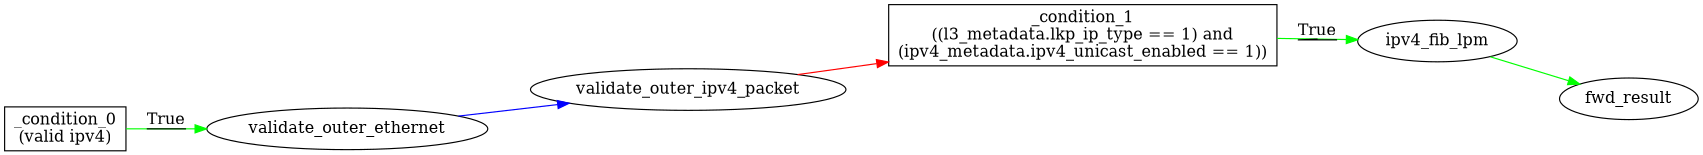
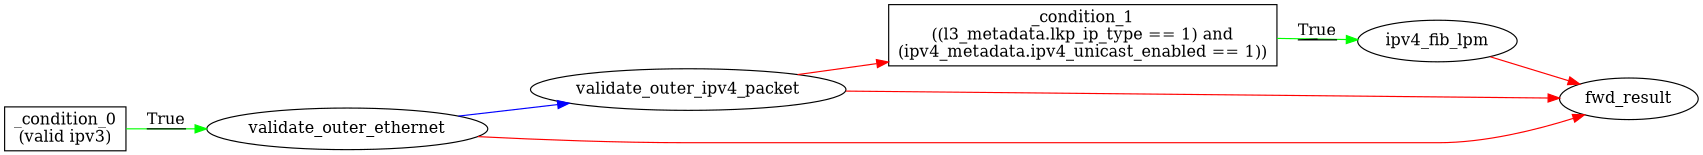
edge "ipv4_fib_lpm" -> "fwd_result": color green -> red
edge "validate_outer_ipv4_packet" -> "fwd_result": added
node "_condition_0 (valid ipv4)": label "_condition_0 (valid ipv4)" -> "_condition_0 (valid ipv3)"
edge "validate_outer_ethernet" -> "fwd_result": added
